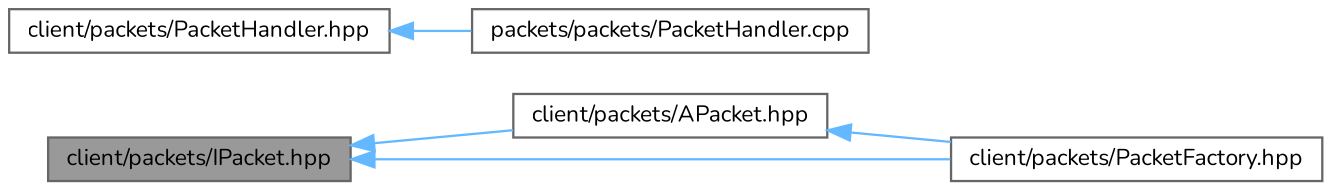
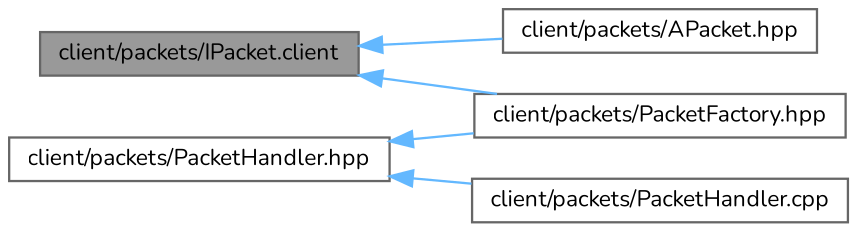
node "packets/packets/PacketHandler.cpp": label "packets/packets/PacketHandler.cpp" -> "client/packets/PacketHandler.cpp"
edge "client/packets/PacketFactory.hpp" -> "client/packets/APacket.hpp": now "client/packets/PacketFactory.hpp" -> "client/packets/PacketHandler.hpp"
node "client/packets/IPacket.hpp": label "client/packets/IPacket.hpp" -> "client/packets/IPacket.client"
